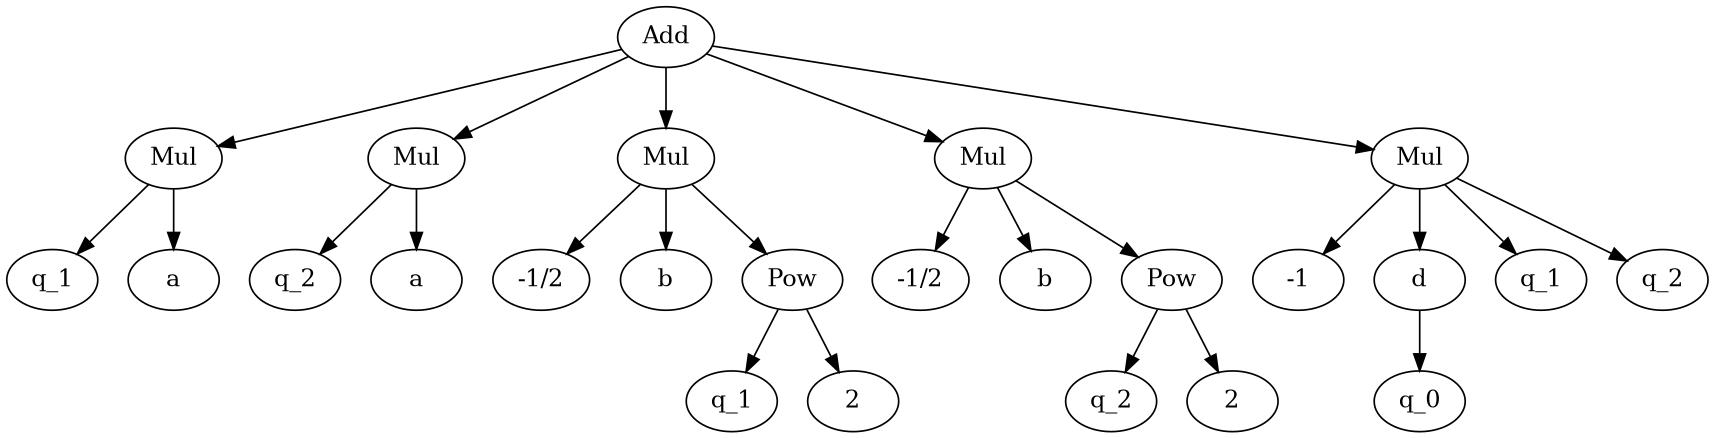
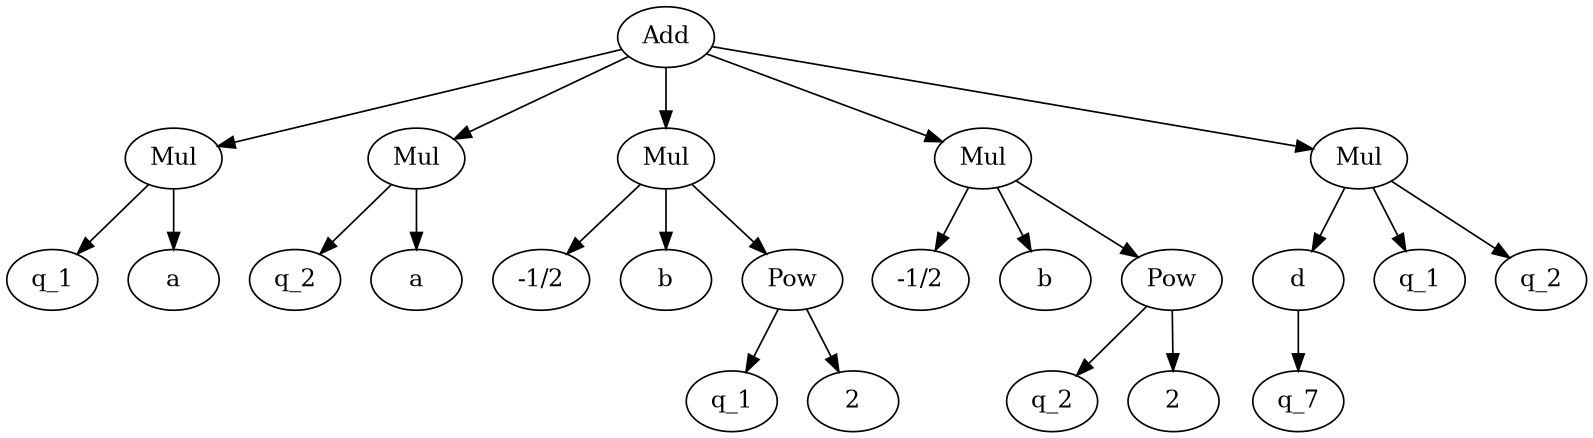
node "-1": removed
node "q_0": label "q_0" -> "q_7"
